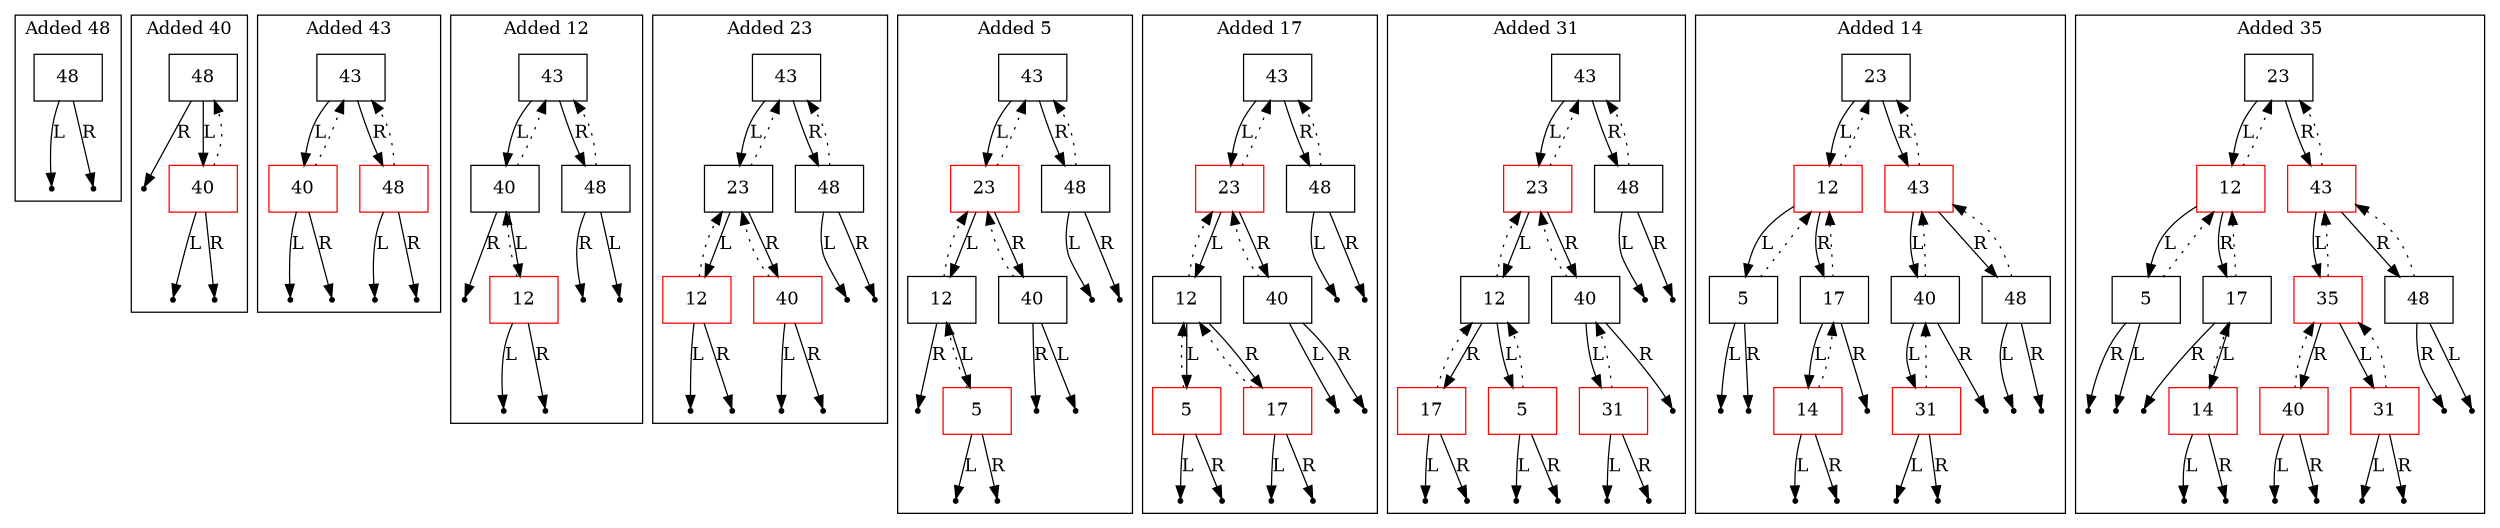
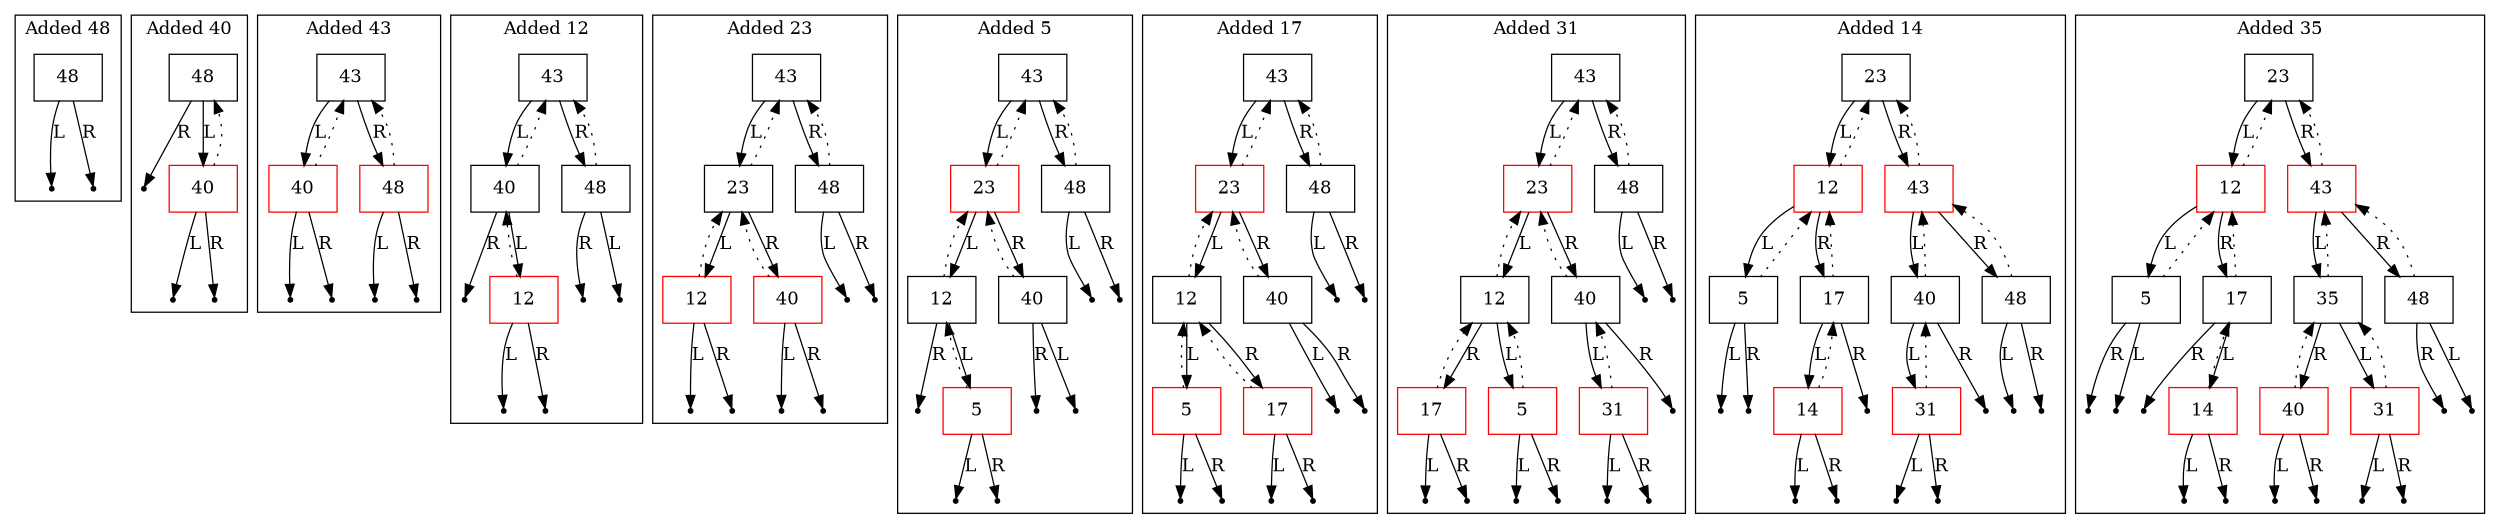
node "35": color red -> black
